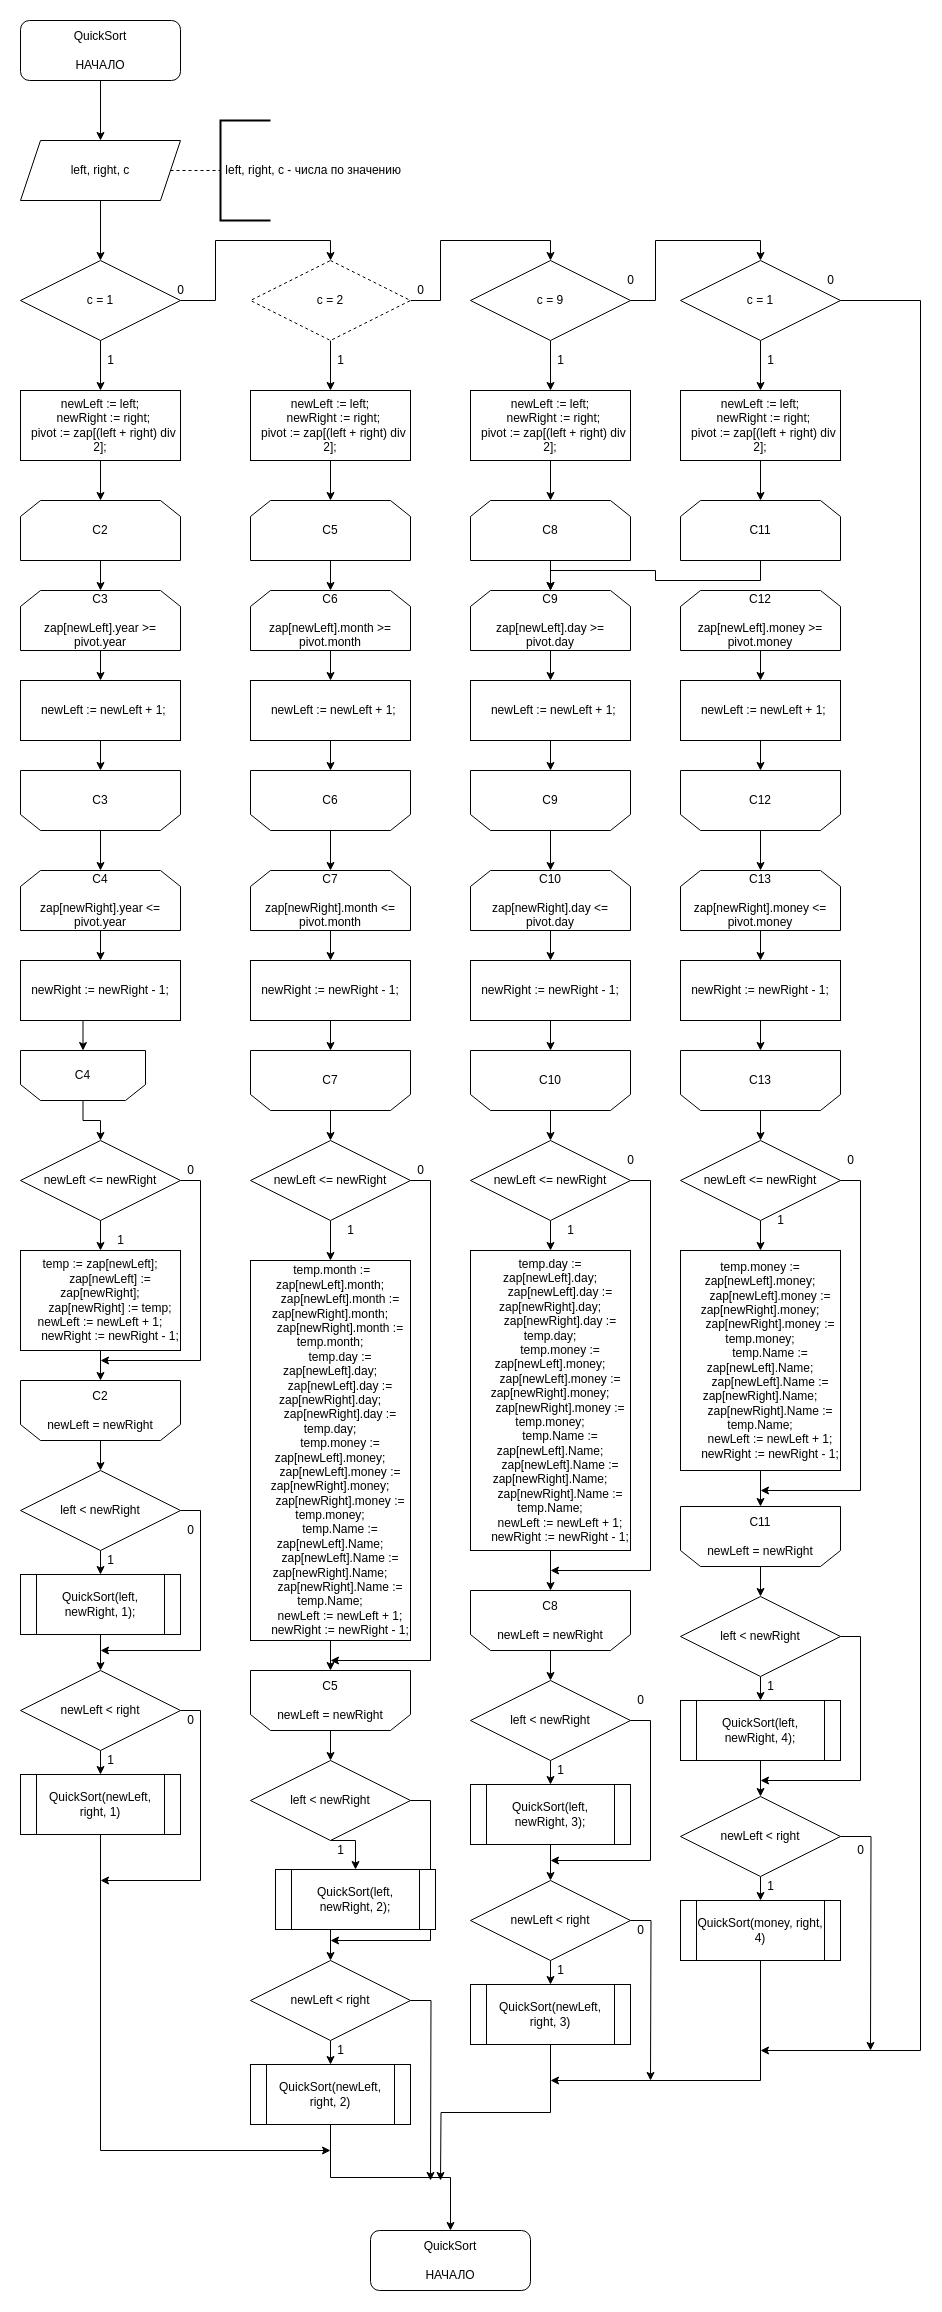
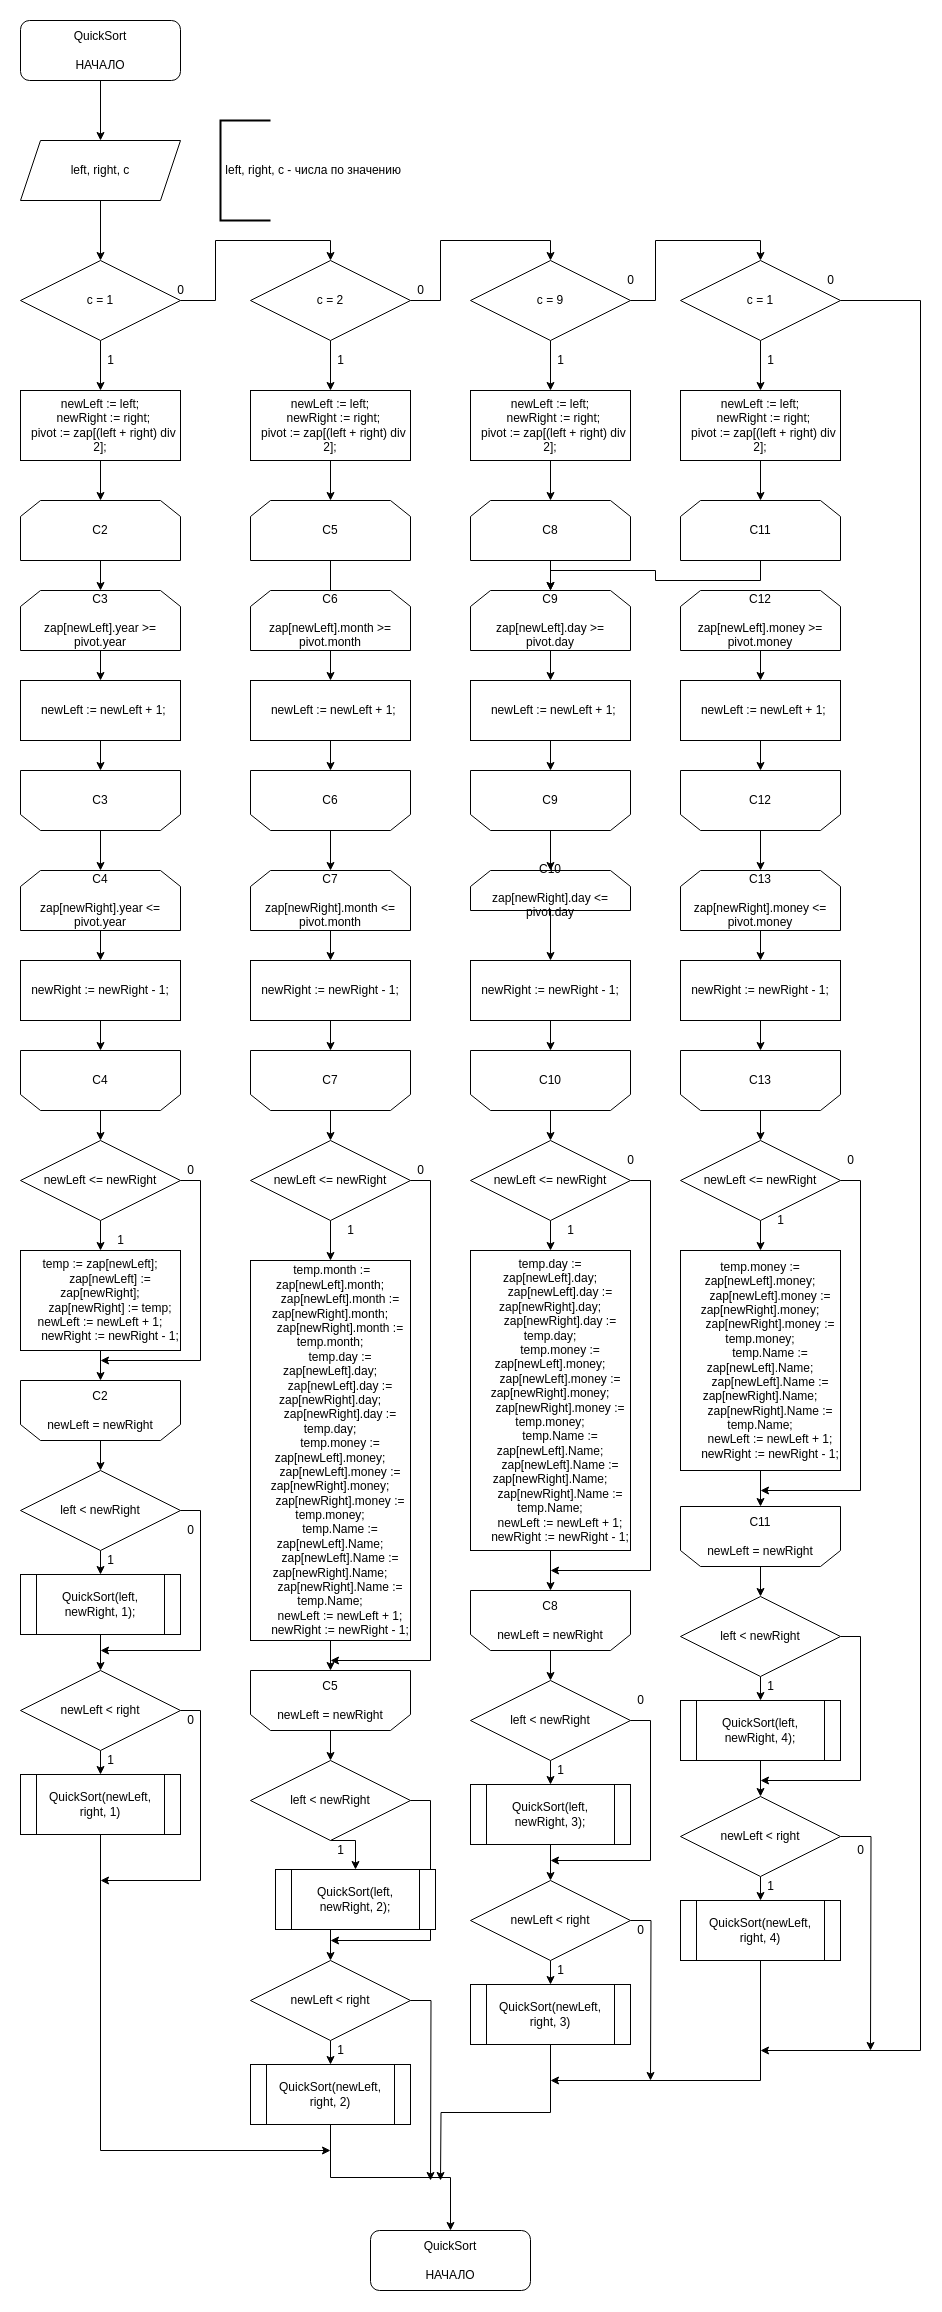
edge "left, right, c" -- "left, right, c - числа по значению": removed
node "c = 2": style dashed -> solid
edge "C5" -> "C6 zap[newLeft].month >= pivot.month": arrowhead classic -> none
node "C10 zap[newRight].day <= pivot.day": size 160x60 -> 160x40
node "C4": size 125x50 -> 160x60
node "QuickSort(money, right, 4)": label "QuickSort(money, right, 4)" -> "QuickSort(newLeft, right, 4)"
